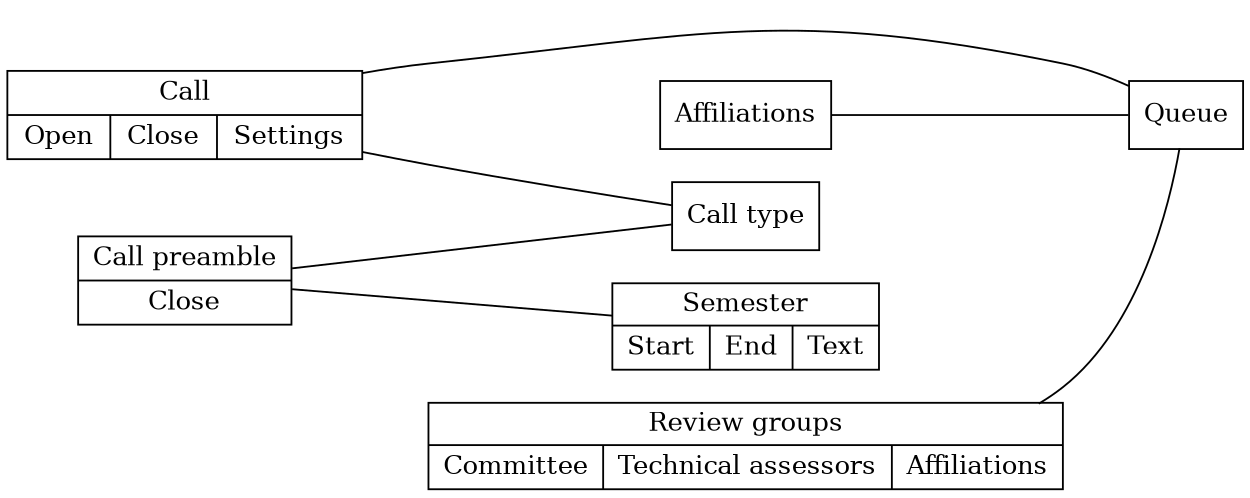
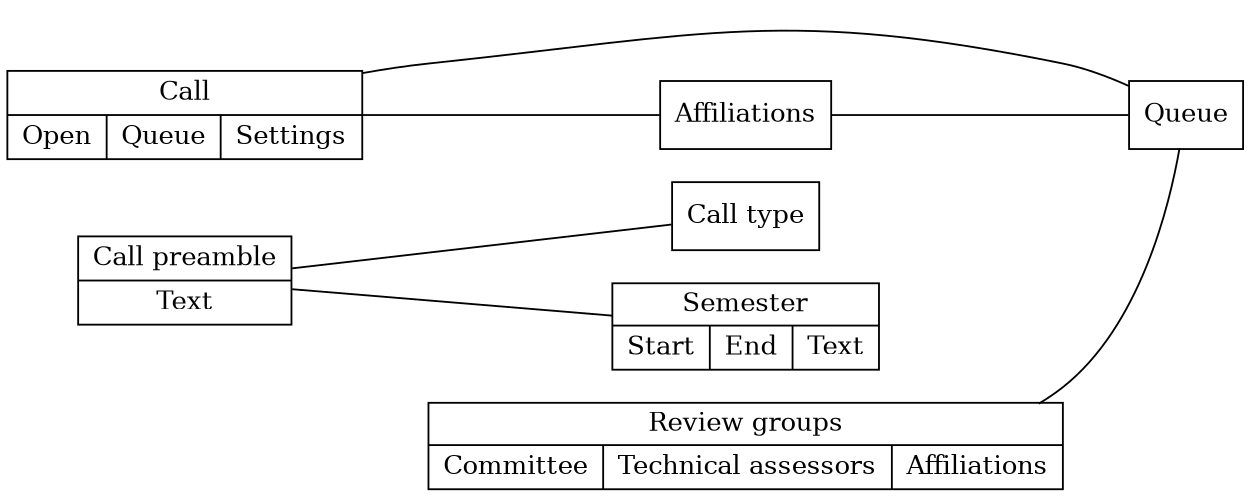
node "Call": text "Close" -> "Queue"
edge "Call" -- "Call type": now "Call" -- "Affiliations"
node "Call preamble": text "Close" -> "Text"
